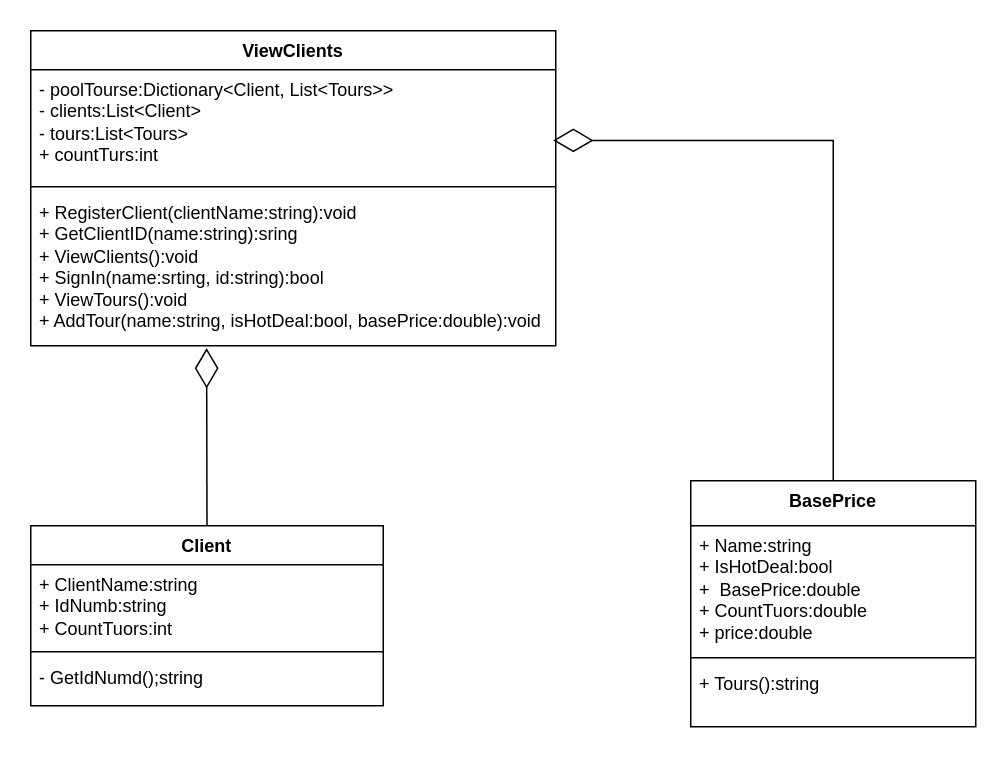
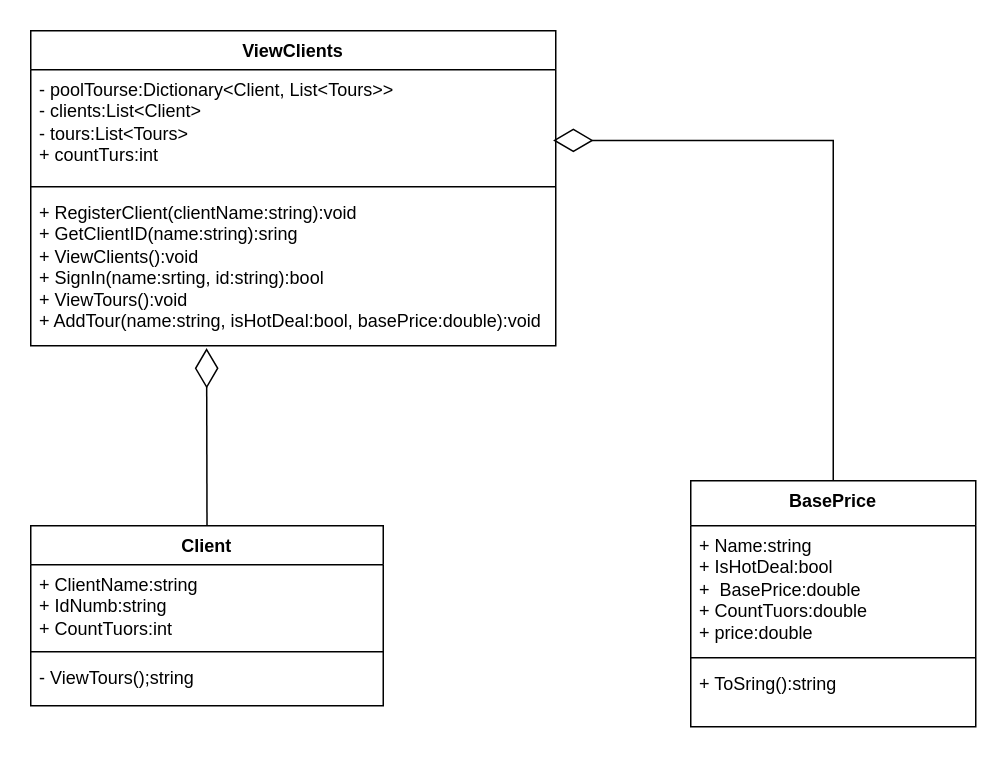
node "- GetIdNumd();string": label "- GetIdNumd();string" -> "- ViewTours();string"
node "+ Tours():string": label "+ Tours():string" -> "+ ToSring():string"
